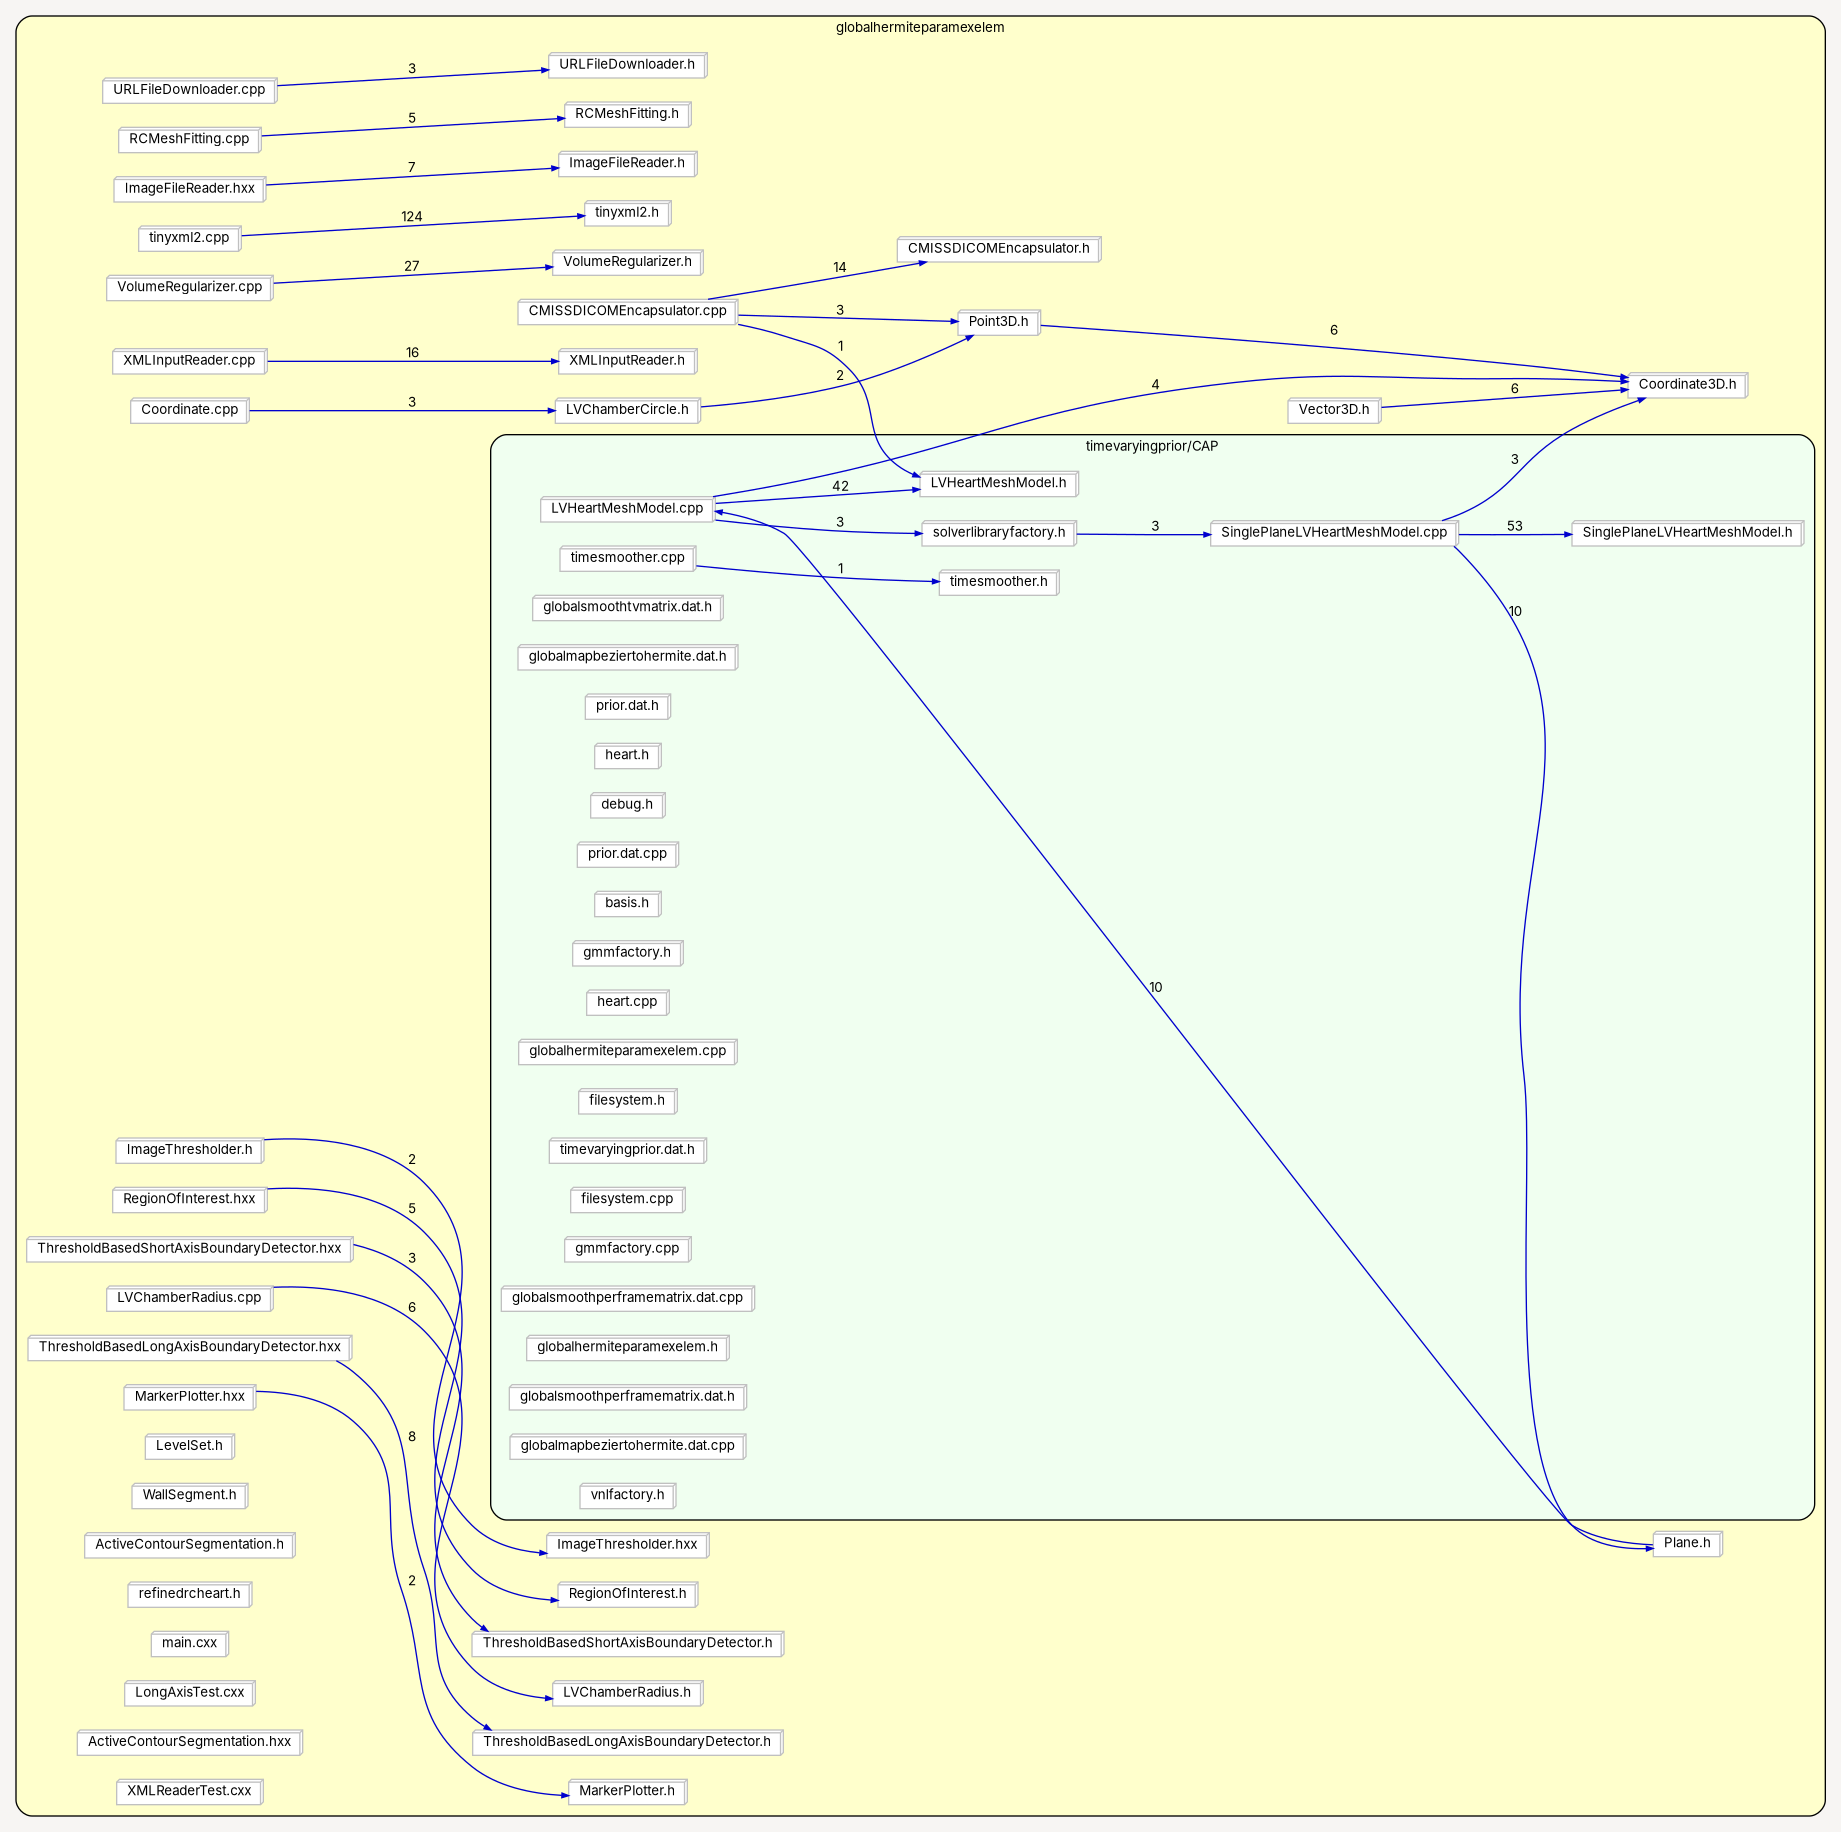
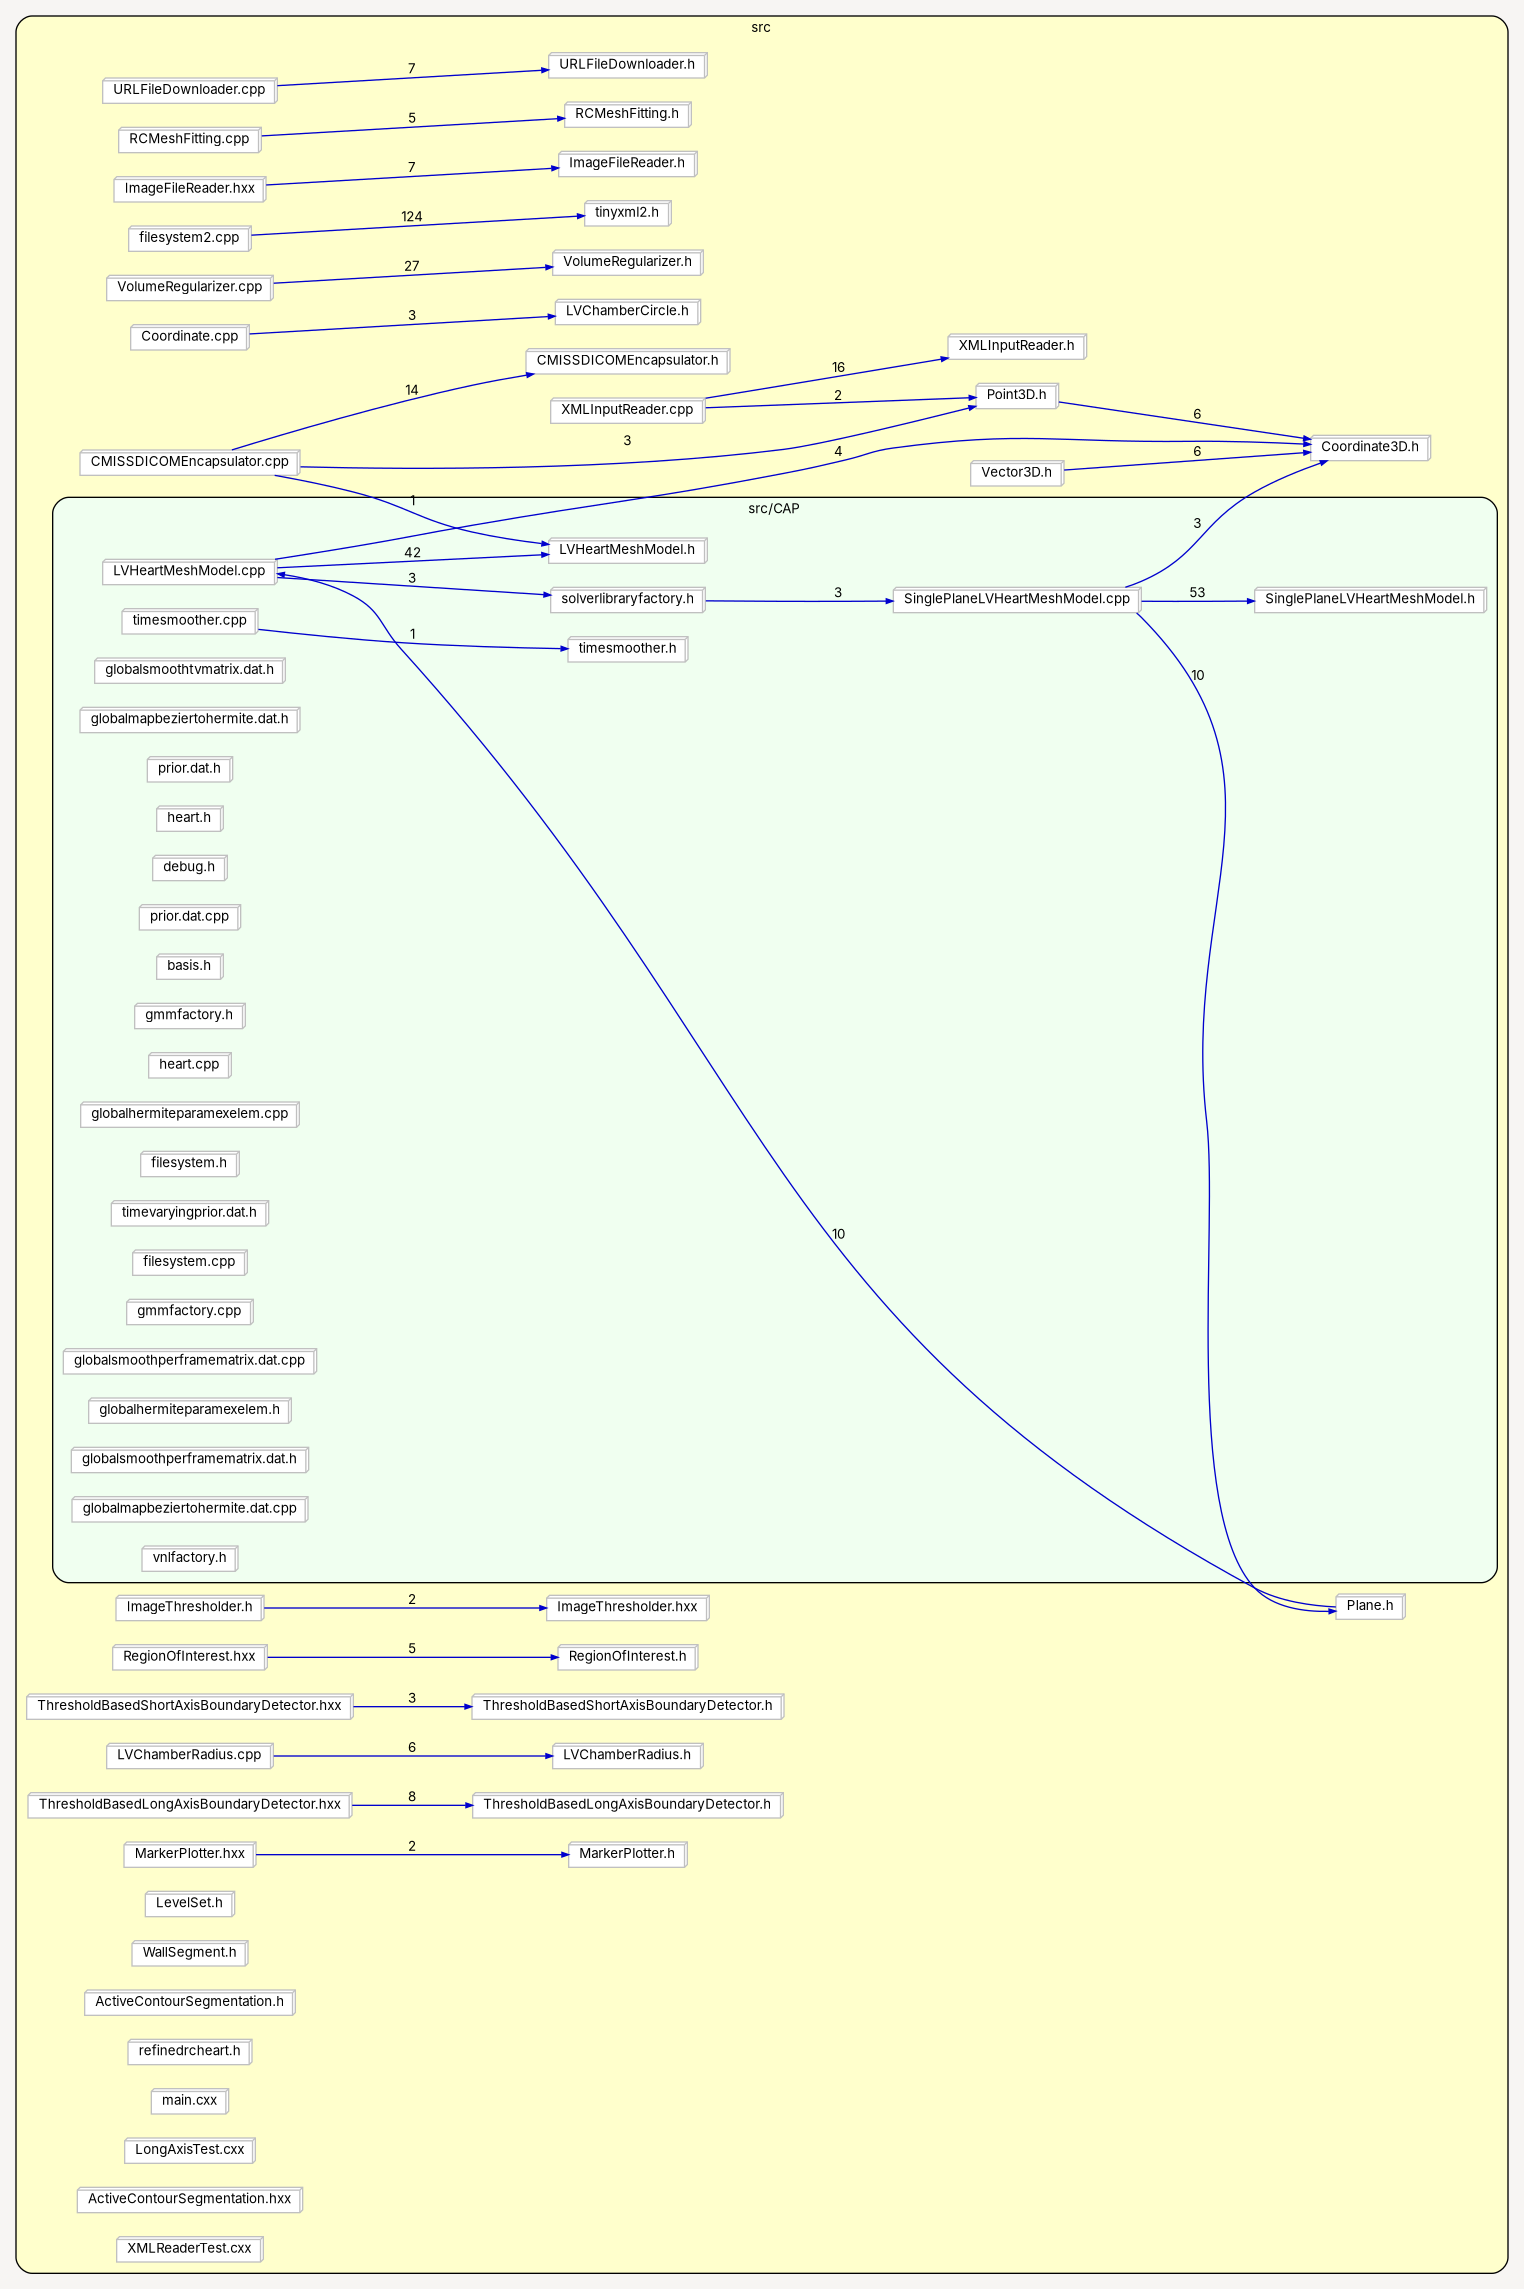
cluster "globalhermiteparamexelem": label "globalhermiteparamexelem" -> "src"
edge "URLFileDownloader.cpp" -> "URLFileDownloader.h": label "3" -> "7"
node "tinyxml2.cpp": label "tinyxml2.cpp" -> "filesystem2.cpp"
edge "LVChamberCircle.h" -> "Point3D.h": now "XMLInputReader.cpp" -> "Point3D.h"
cluster "timevaryingprior/CAP": label "timevaryingprior/CAP" -> "src/CAP"
